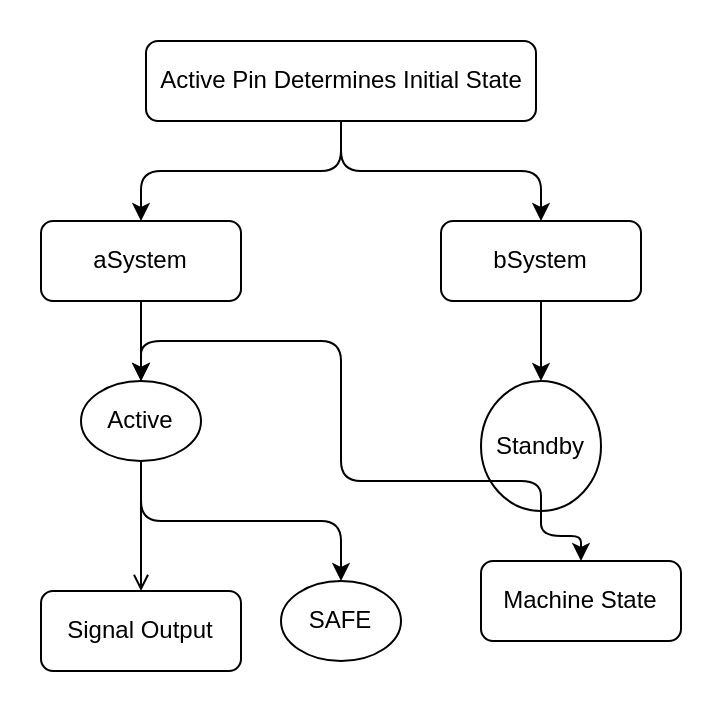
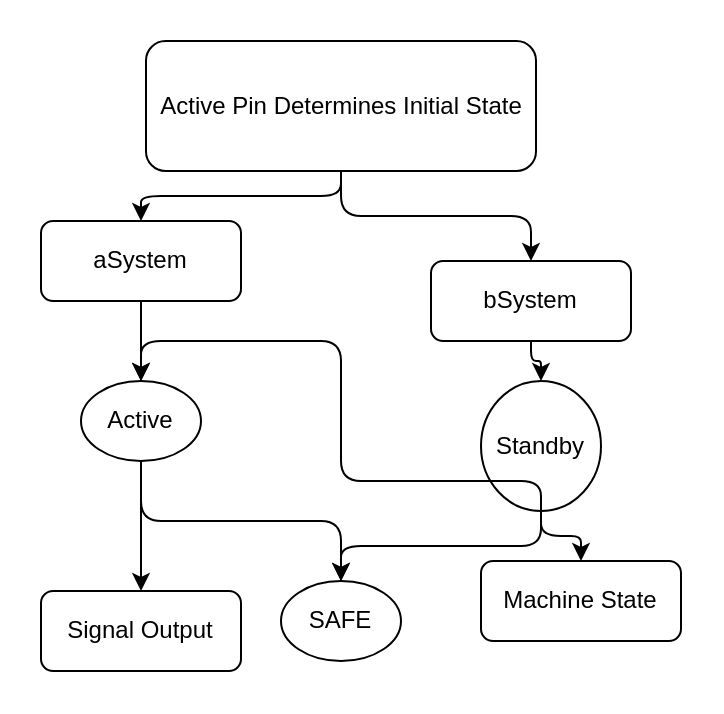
node "Active Pin Determines Initial State": size 390x80 -> 390x130
node "bSystem": moved (541, 261) -> (531, 301)
edge "Standby" -> "SAFE": added
edge "Active" -> "Signal Output": arrowhead open -> classic
